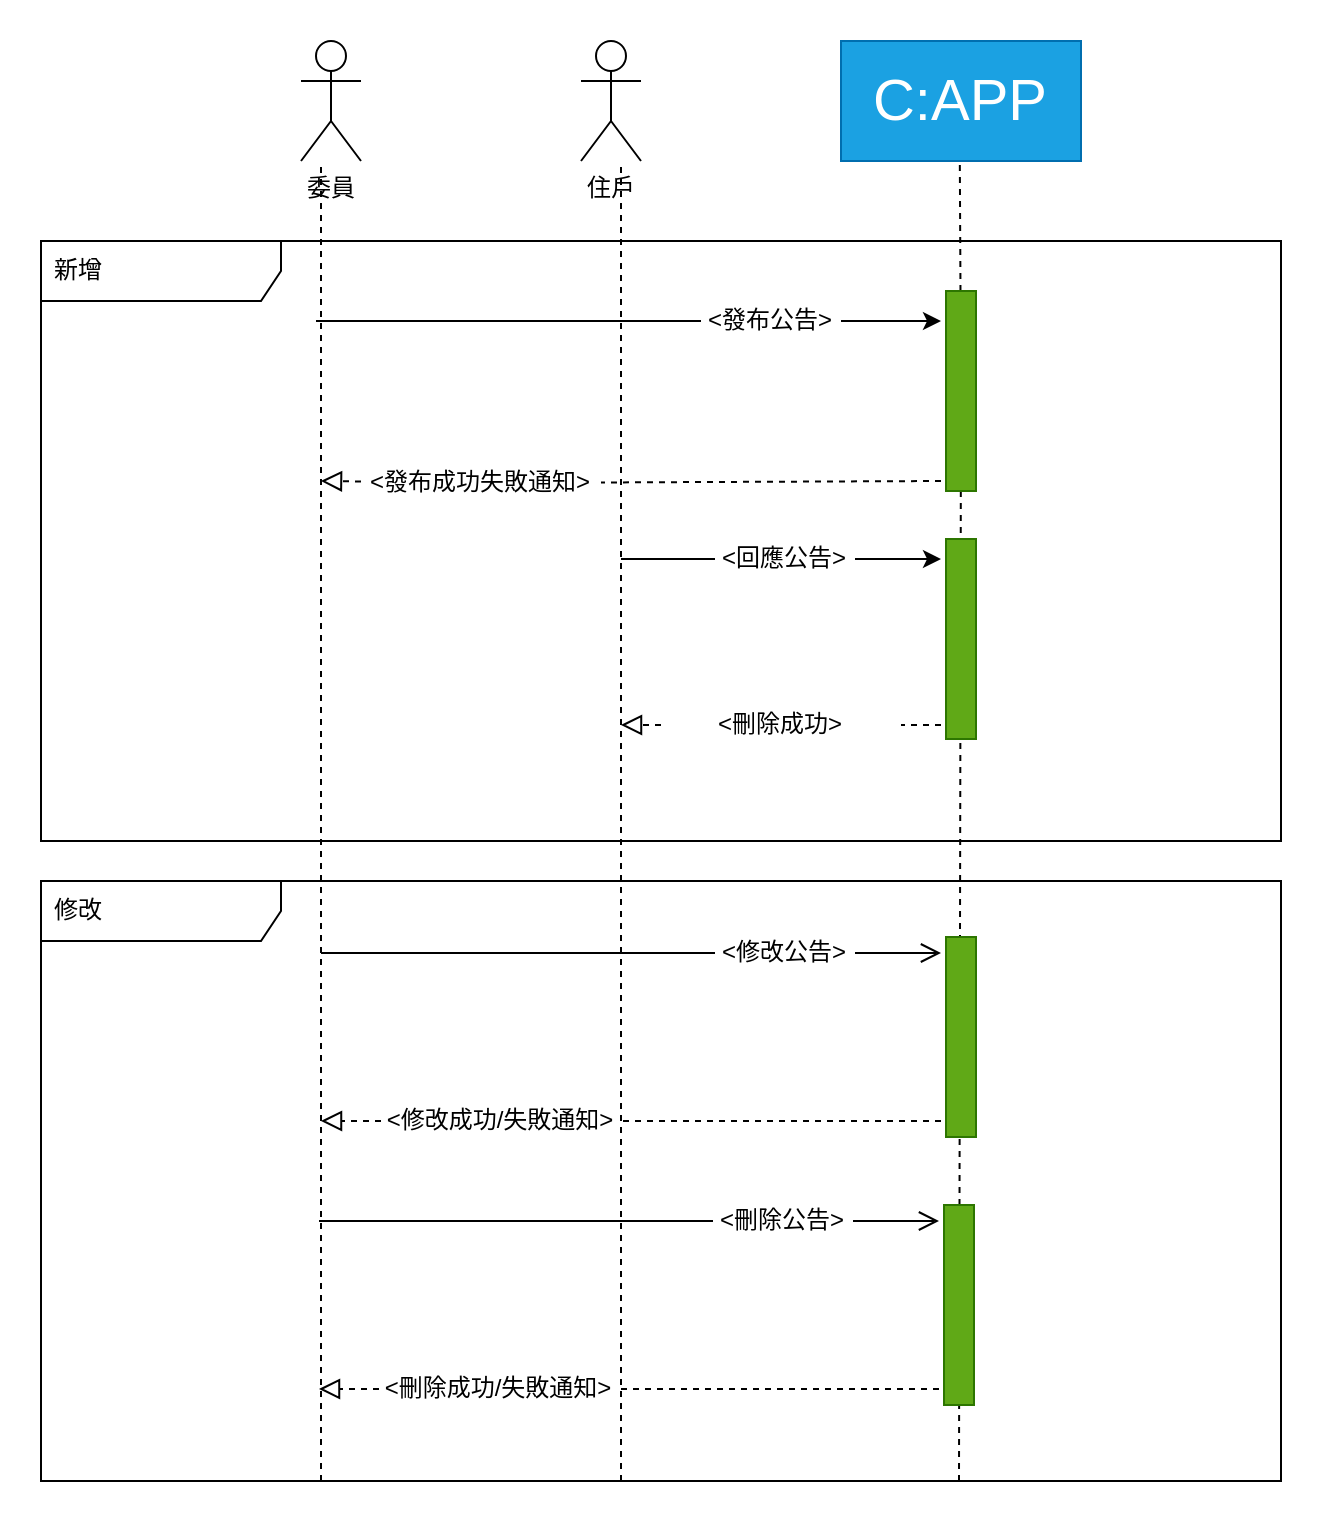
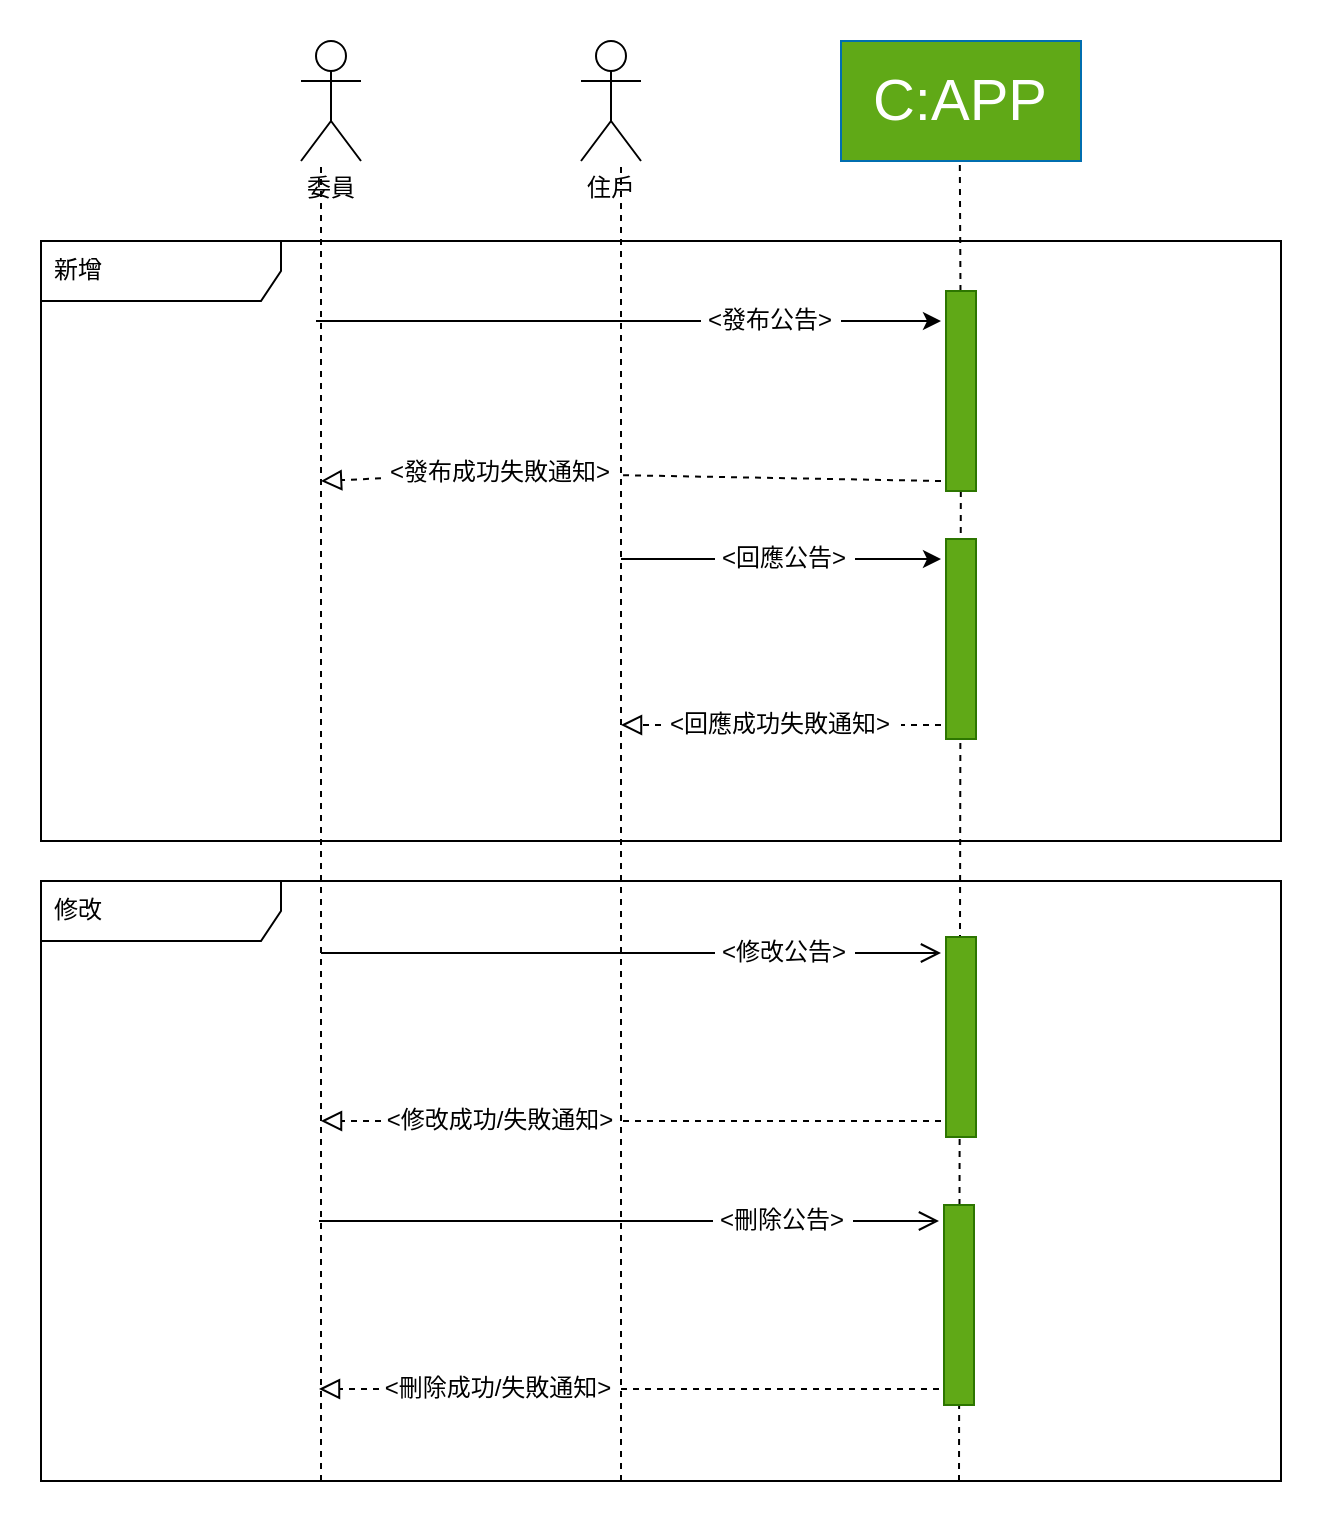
node "C:APP": fillcolor #1ba1e2 -> #60a917
node "<發布成功失敗通知>": moved (481, 483) -> (501, 473)
node "<刪除成功>": label "<刪除成功>" -> "<回應成功失敗通知>"
